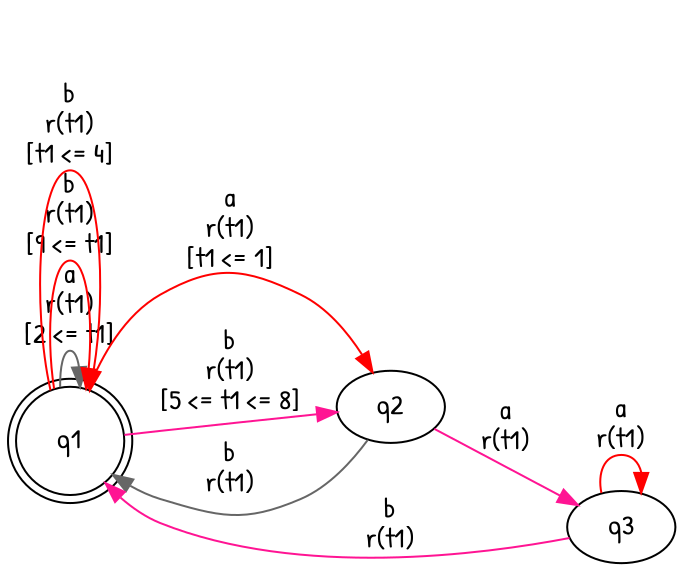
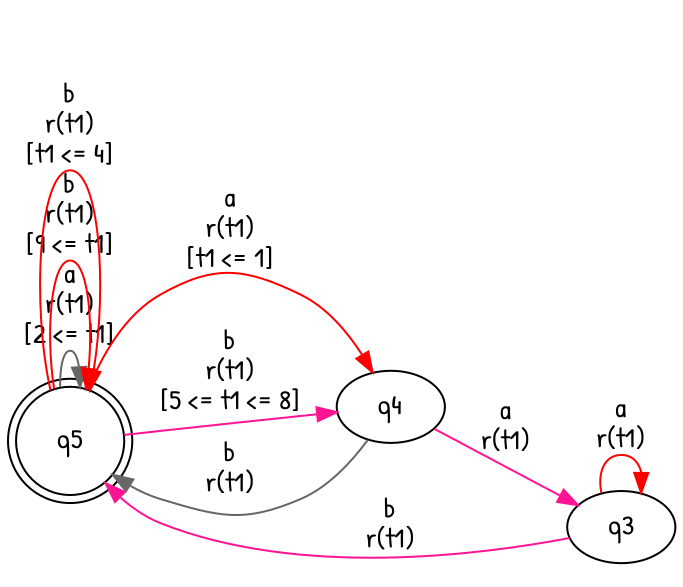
node "q2": label "q2" -> "q4"
node "q1": label "q1" -> "q5"
